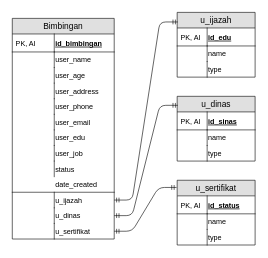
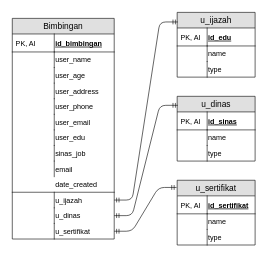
node "user_job": label "user_job" -> "sinas_job"
node "status": label "status" -> "email"
node "id_status": label "id_status" -> "id_sertifikat"
